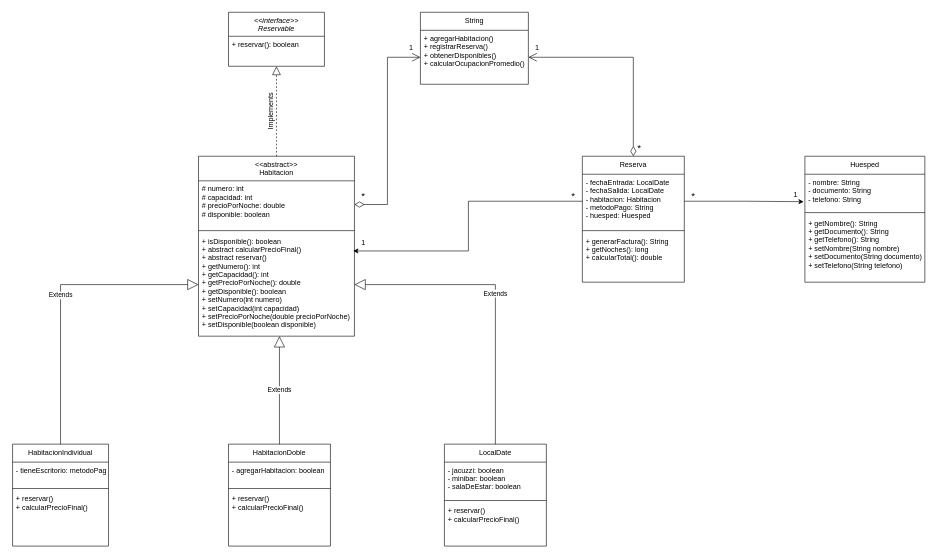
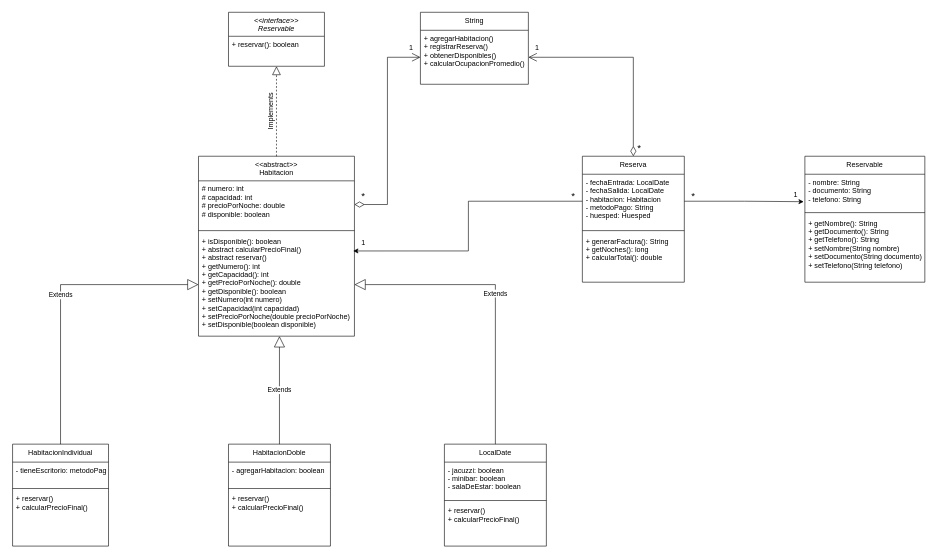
node "Huesped": label "Huesped" -> "Reservable"
